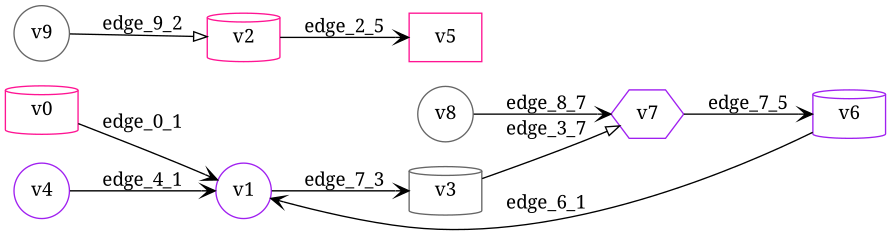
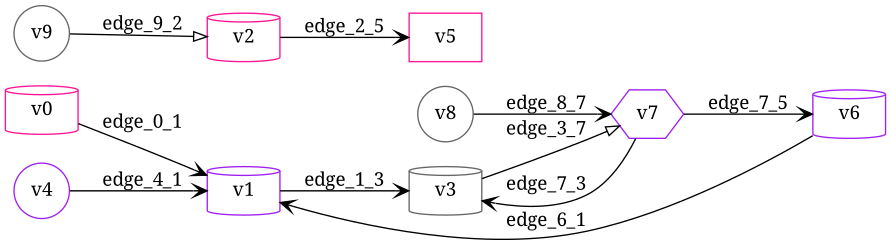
edge "v1" -> "v3": label "edge_7_3" -> "edge_1_3"
node "v1": shape circle -> cylinder
edge "v7" -> "v3": added, label "edge_7_3"
